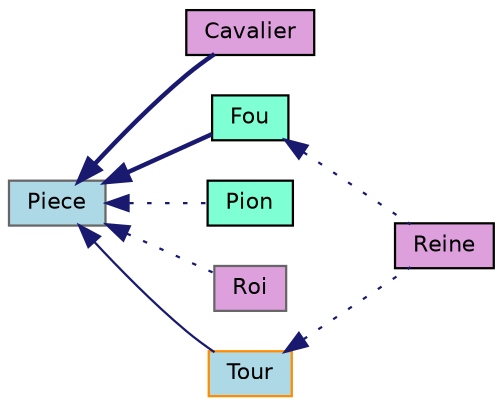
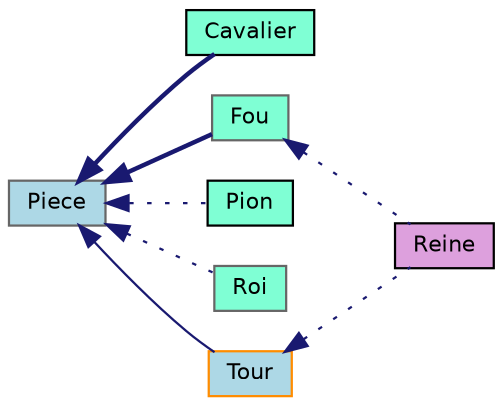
node "Cavalier": fillcolor plum -> aquamarine
node "Fou": color black -> gray40
node "Roi": fillcolor plum -> aquamarine
